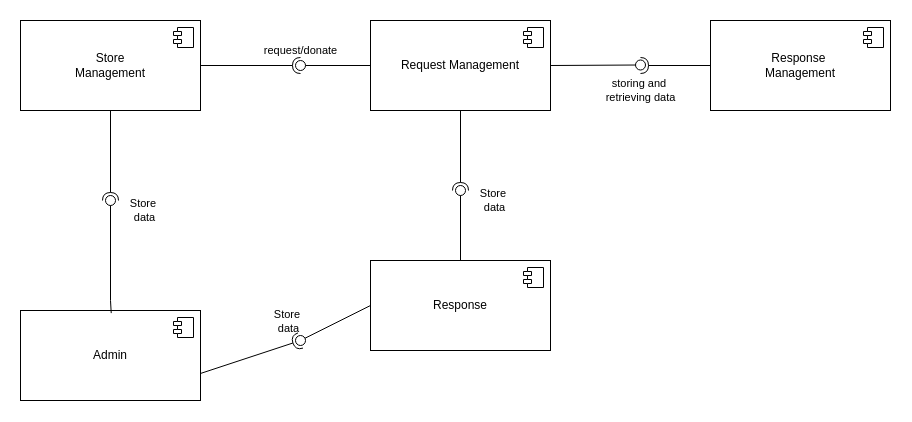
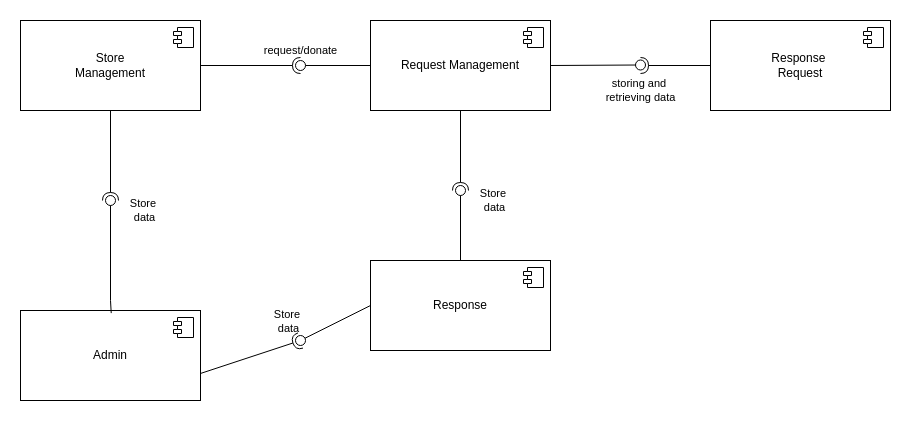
node "Response Management": label "Response Management" -> "Response Request"
